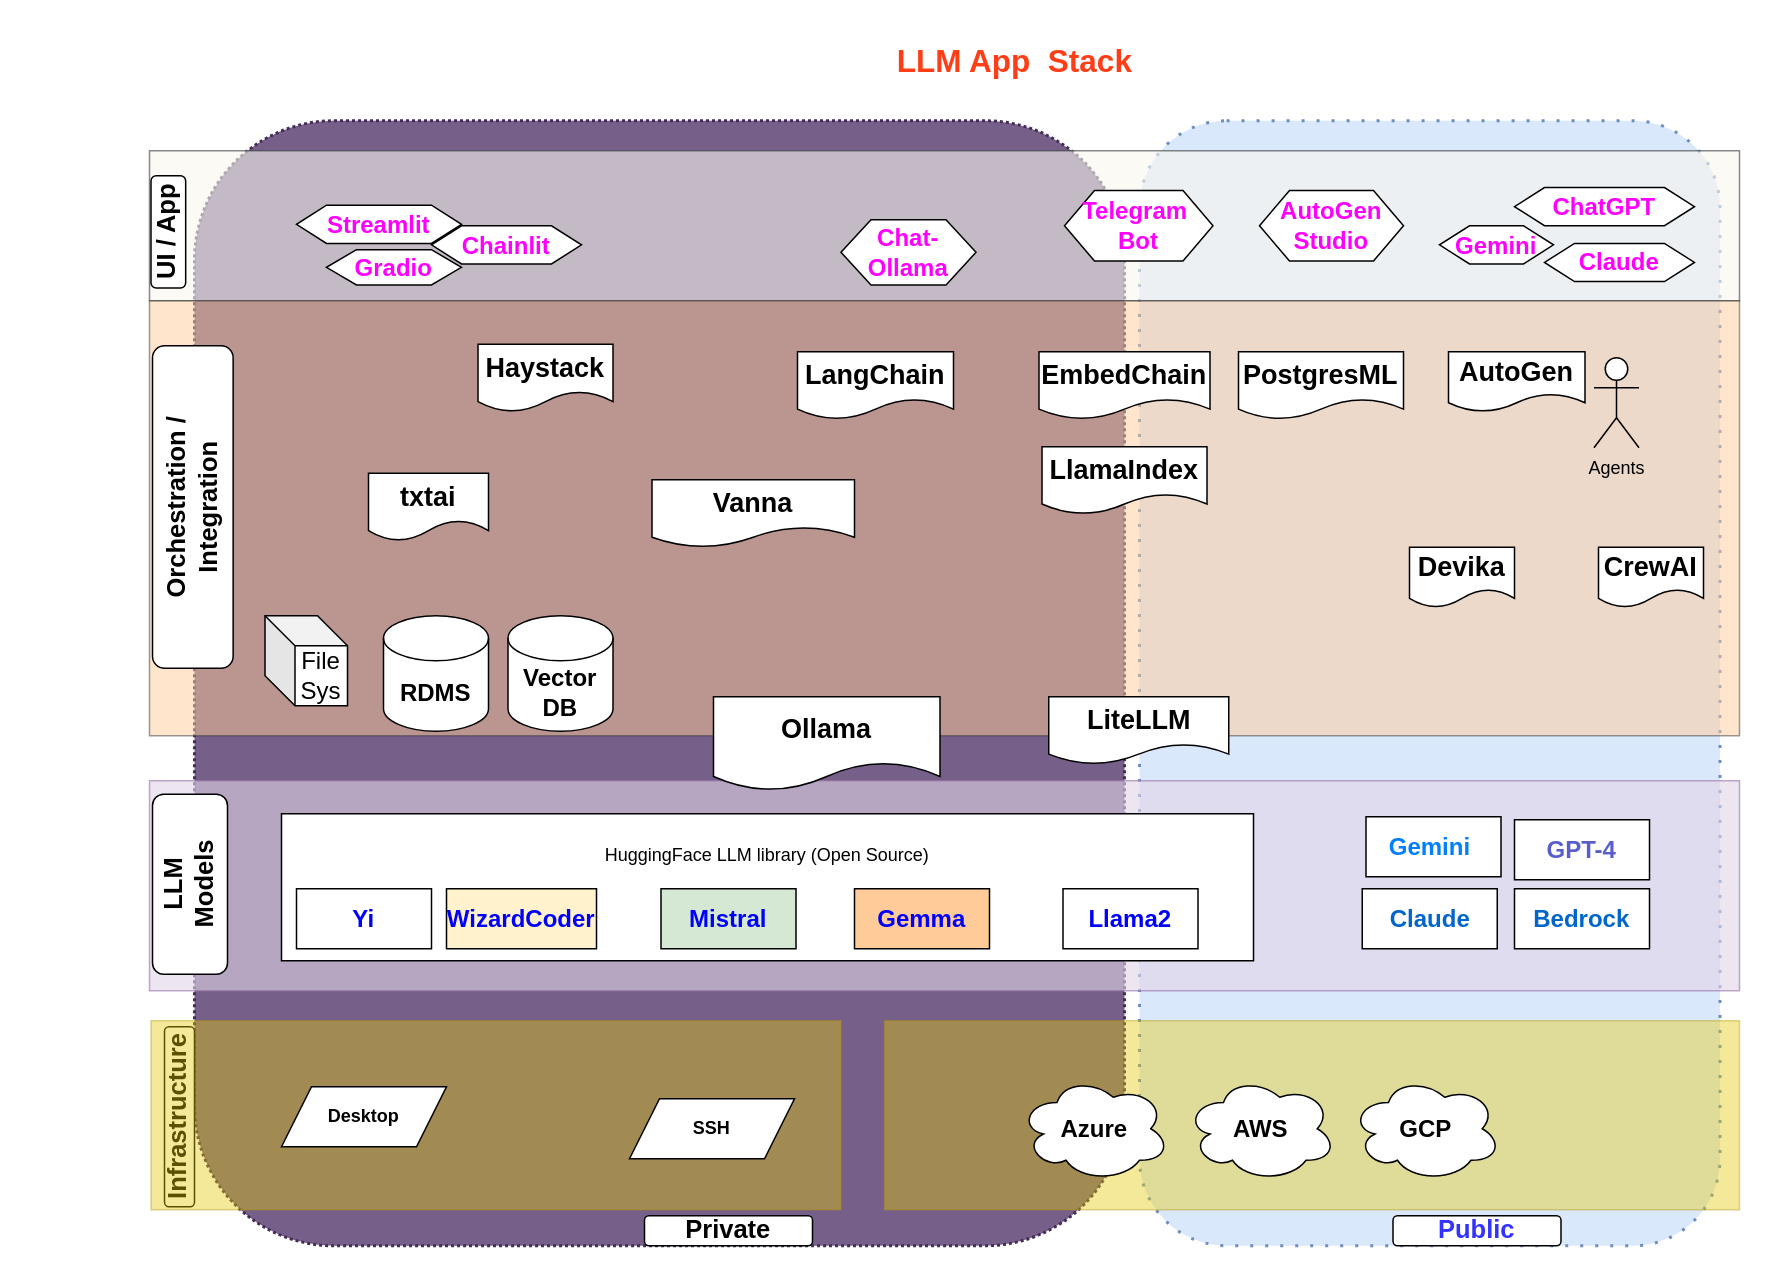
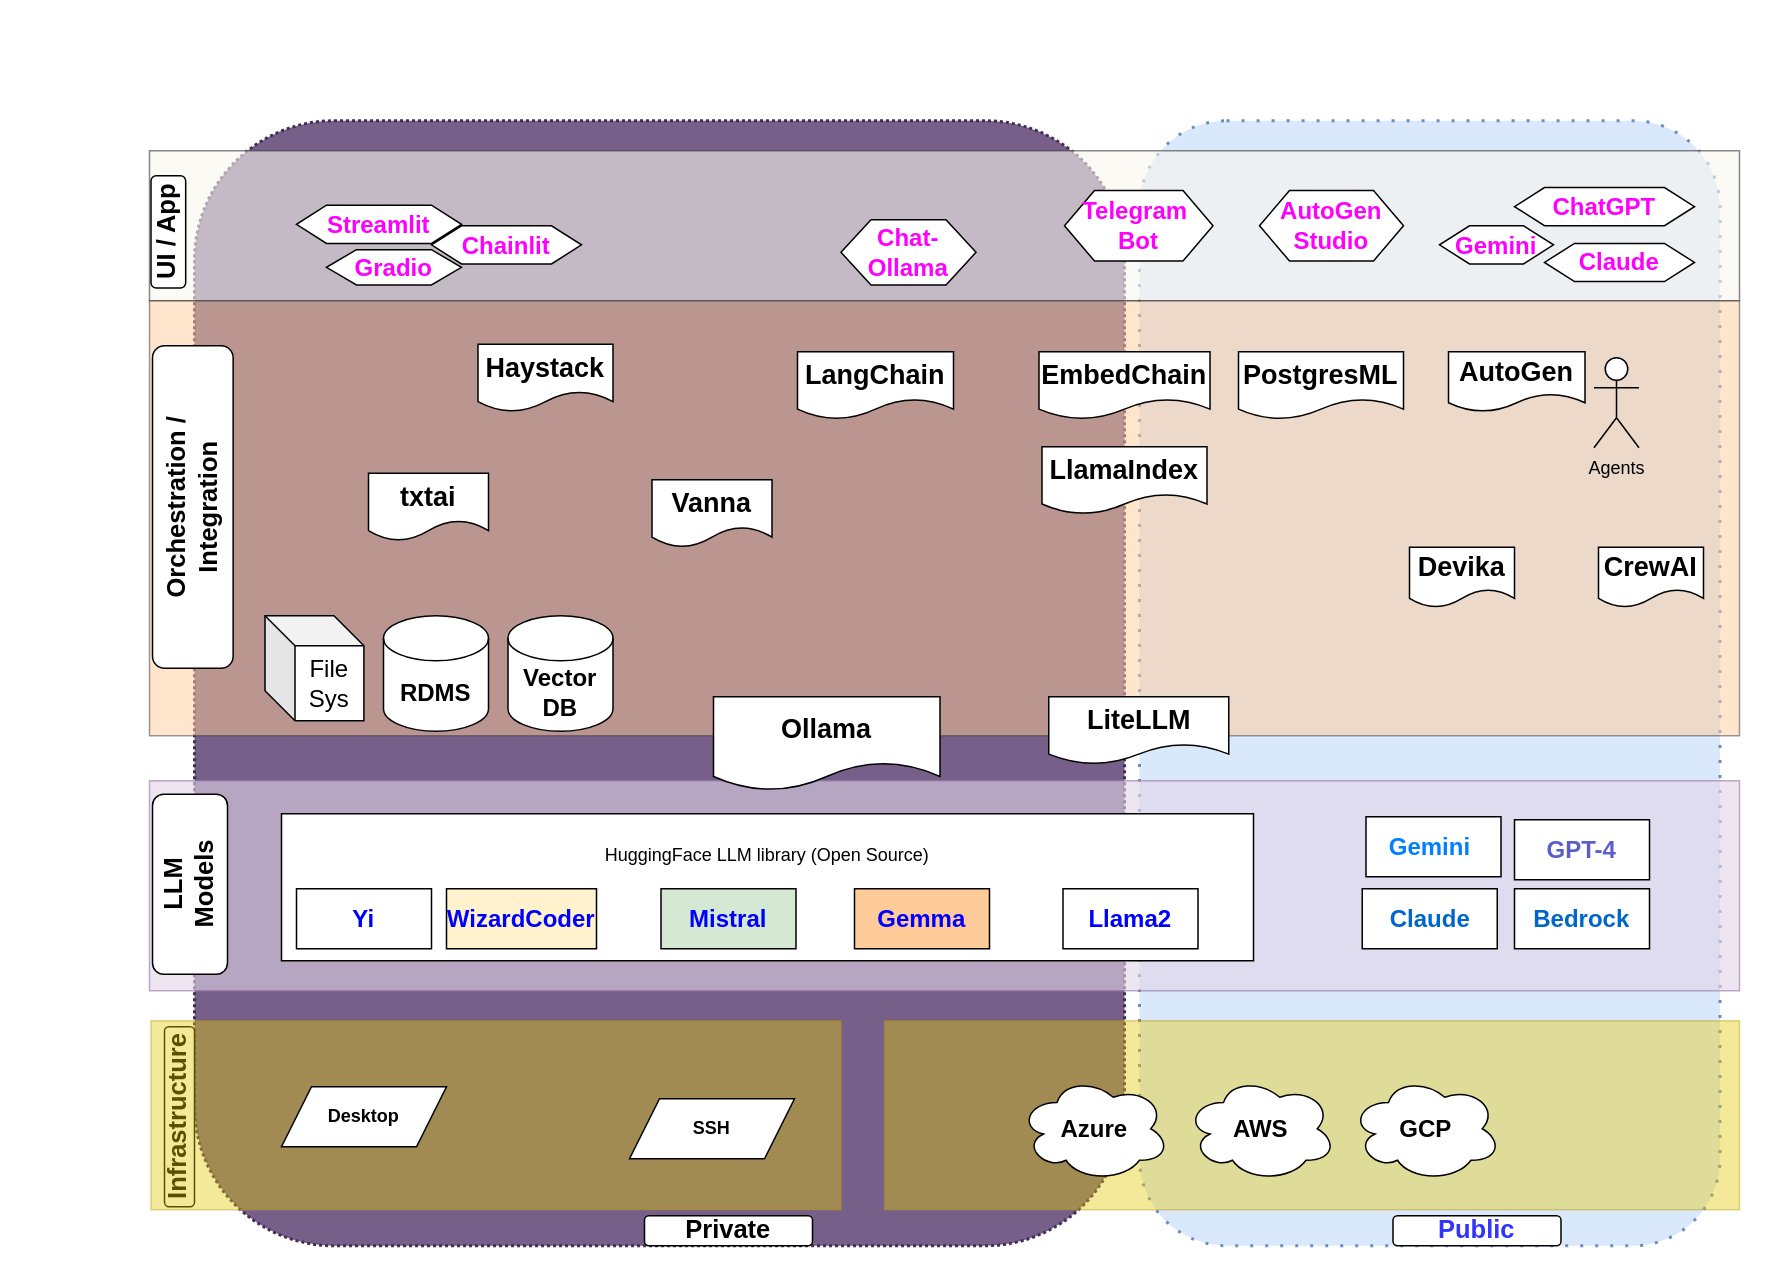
node "LLM App Stack": removed
node "Vanna": size 203x68 -> 120x68
node "File Sys": size 83x90 -> 99x105
